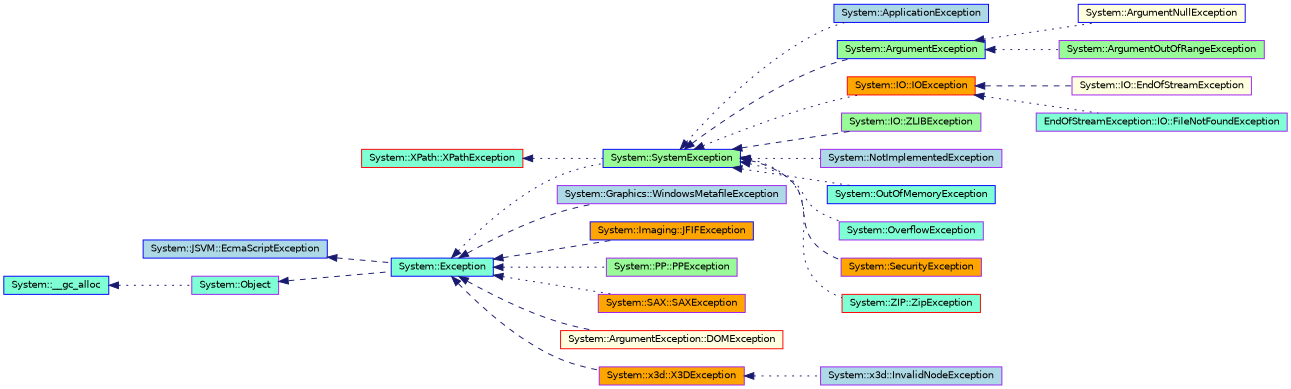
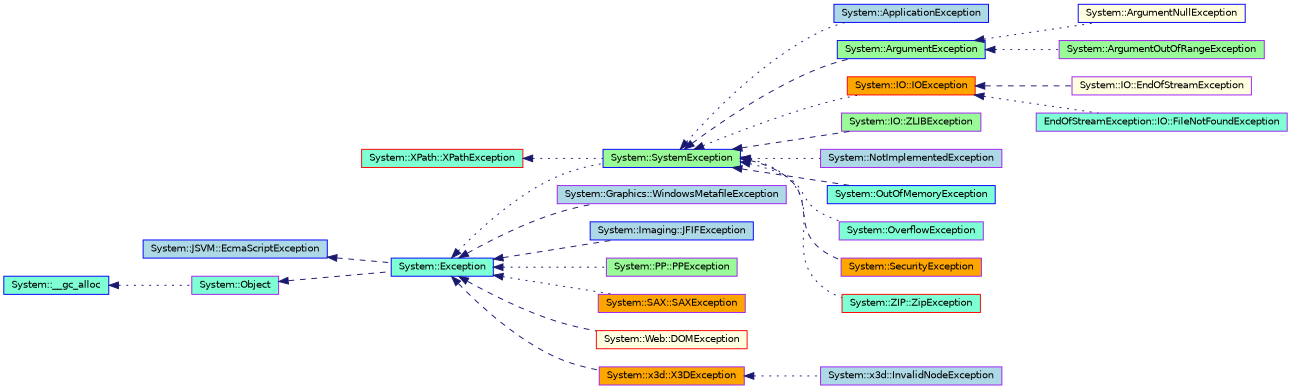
edge "System::OutOfMemoryException" -> "System::SystemException": style dotted -> dashed
node "System::Imaging::JFIFException": fillcolor orange -> lightblue
node "System::ArgumentException::DOMException": label "System::ArgumentException::DOMException" -> "System::Web::DOMException"
